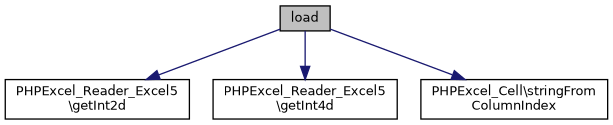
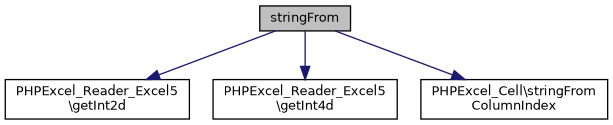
node "load": label "load" -> "stringFrom"
